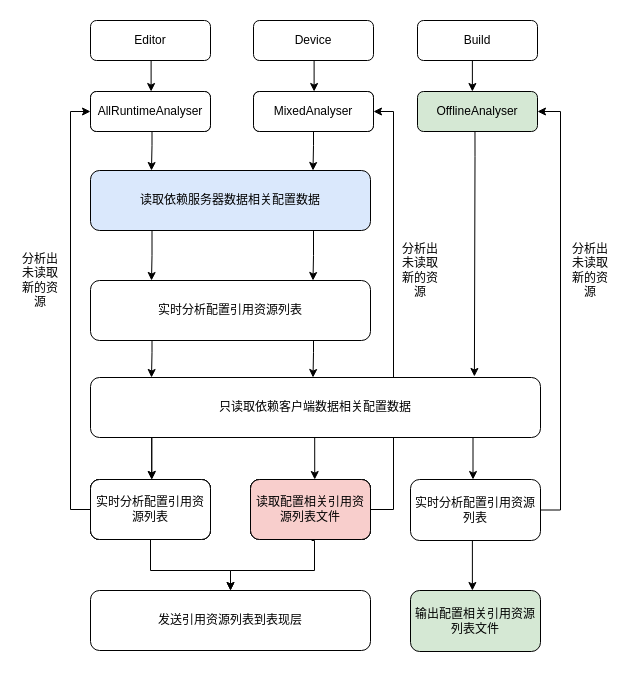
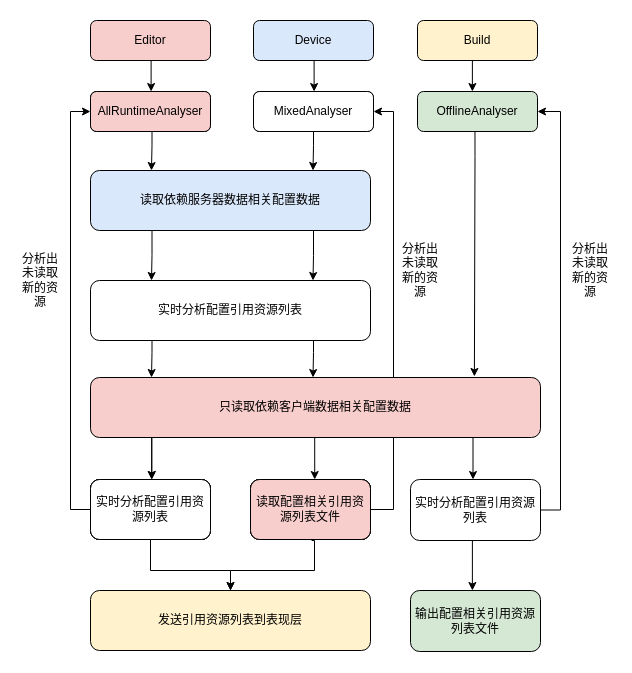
node "Editor": fillcolor #ffffff -> #f8cecc
node "Device": fillcolor #ffffff -> #dae8fc
node "Build": fillcolor #ffffff -> #fff2cc
node "AllRuntimeAnalyser": fillcolor #ffffff -> #f8cecc
node "只读取依赖客户端数据相关配置数据": fillcolor #ffffff -> #f8cecc
node "发送引用资源列表到表现层": fillcolor #ffffff -> #fff2cc
